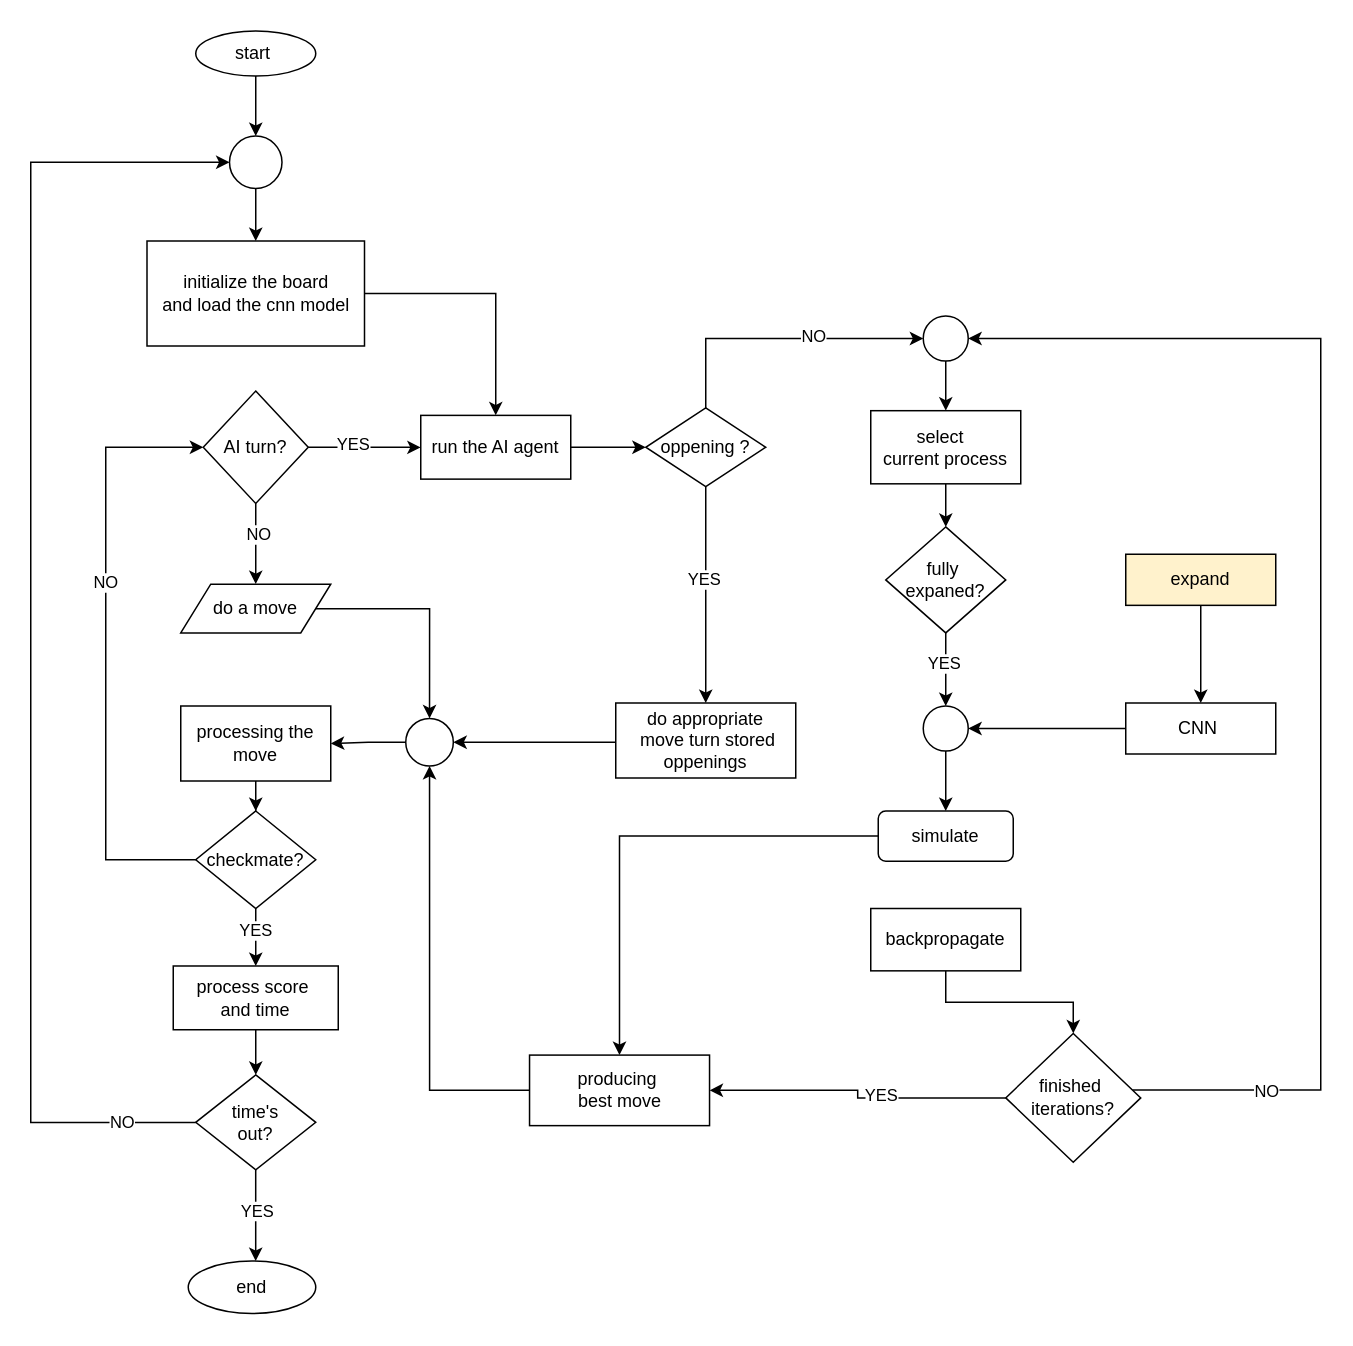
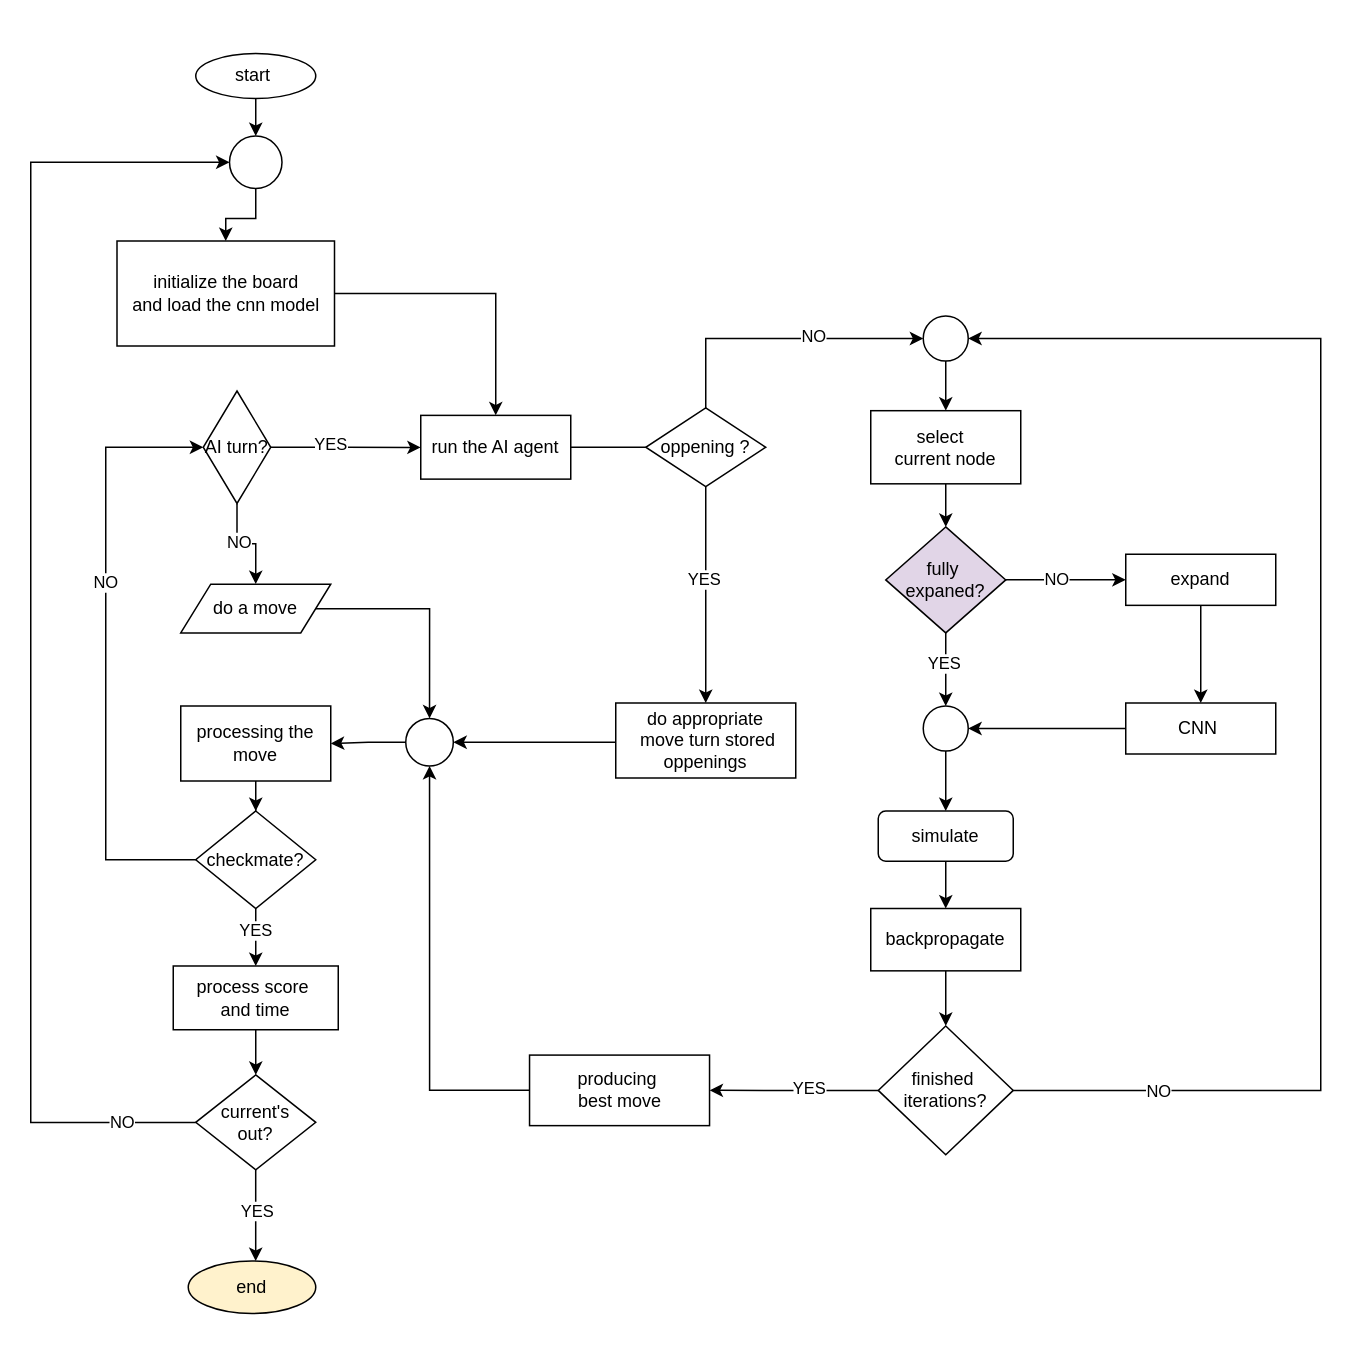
node "start": moved (256, 53) -> (256, 76)
node "initialize the board and load the cnn model": moved (256, 293) -> (226, 293)
node "AI turn?": size 105x113 -> 68x113
edge "run the AI agent" -> "oppening ?": arrowhead classic -> none
node "select current process": label "select current process" -> "select current node"
node "fully expaned?": fillcolor #ffffff -> #e1d5e7
edge "fully expaned?" -> "expand": added, label "NO"
node "expand": fillcolor #fff2cc -> #ffffff
edge "simulate" -> "producing best move": now "simulate" -> "backpropagate"
node "finished iterations?": moved (1073, 1098) -> (946, 1090)
node "time's out?": label "time's out?" -> "current's out?"
node "end": fillcolor #ffffff -> #fff2cc
